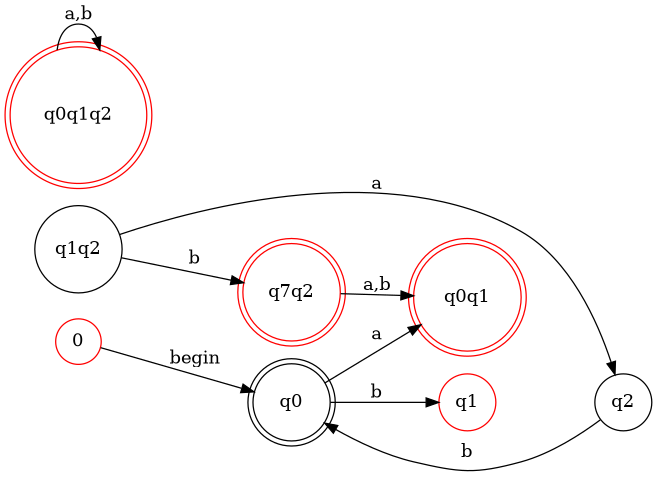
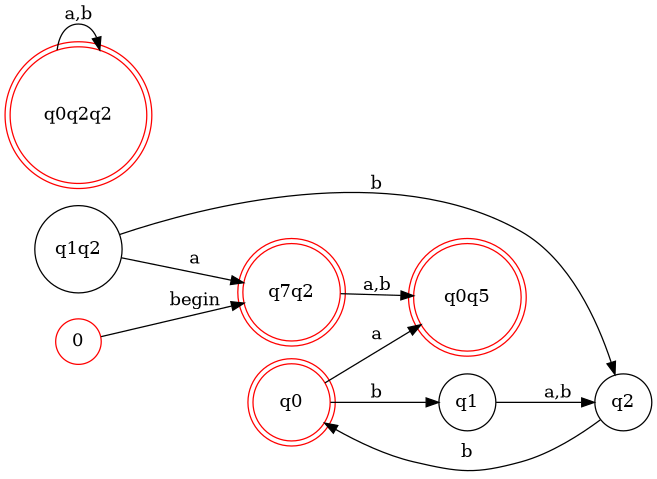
node "q0q1q2": label "q0q1q2" -> "q0q2q2"
edge "q1q2" -> "q2": label "a" -> "b"
edge "q1q2" -> "q7q2": label "b" -> "a"
node "q0q1": label "q0q1" -> "q0q5"
edge "0" -> "q0": now "0" -> "q7q2"
node "q0": color black -> red
node "q1": color red -> black
edge "q1" -> "q2": added, label "a,b"
